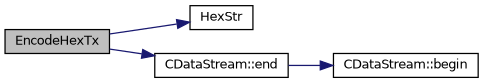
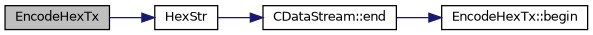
edge "EncodeHexTx" -> "CDataStream::end": now "HexStr" -> "CDataStream::end"
node "CDataStream::begin": label "CDataStream::begin" -> "EncodeHexTx::begin"
